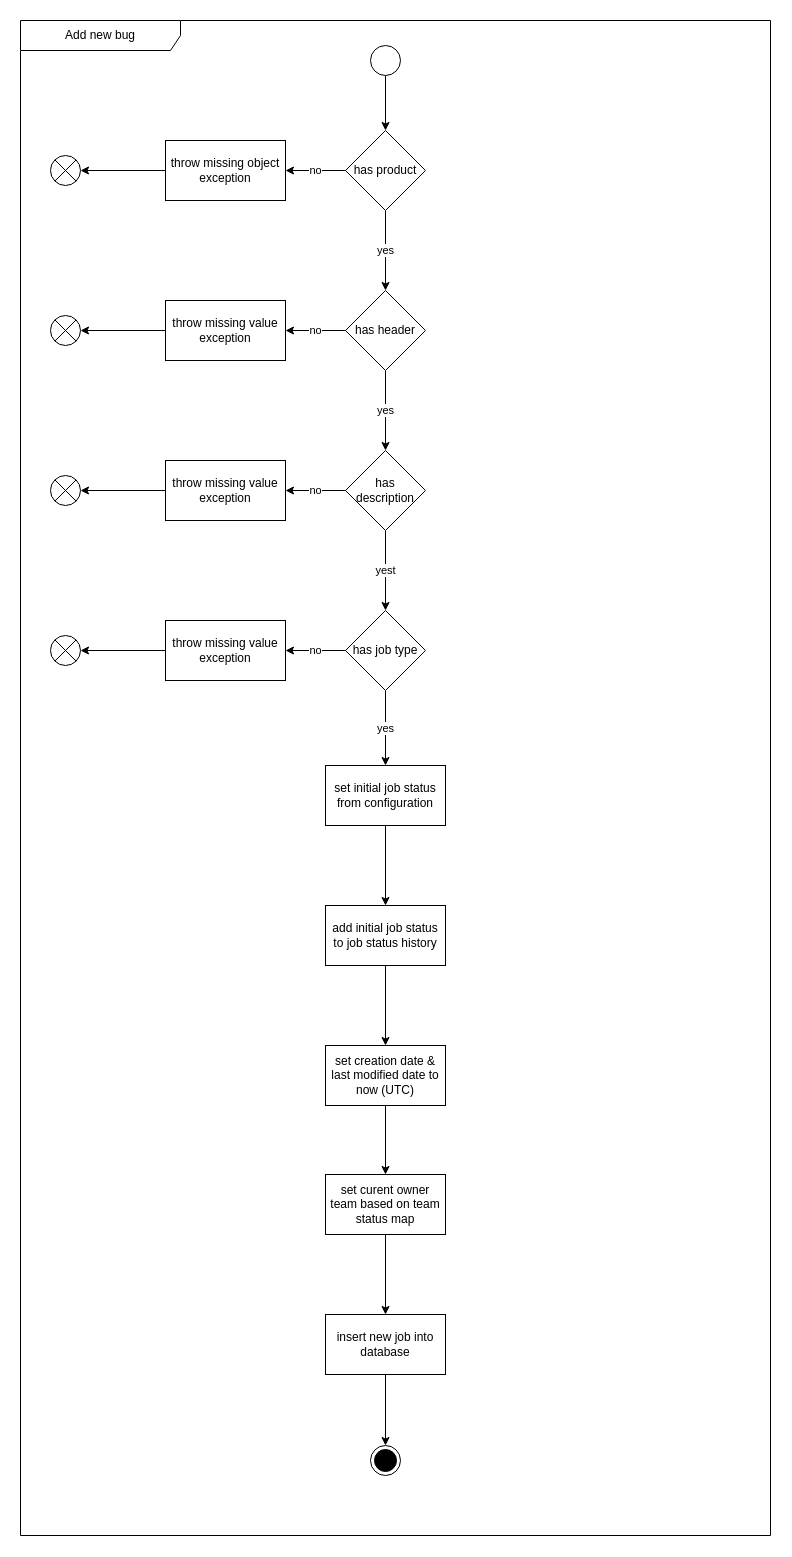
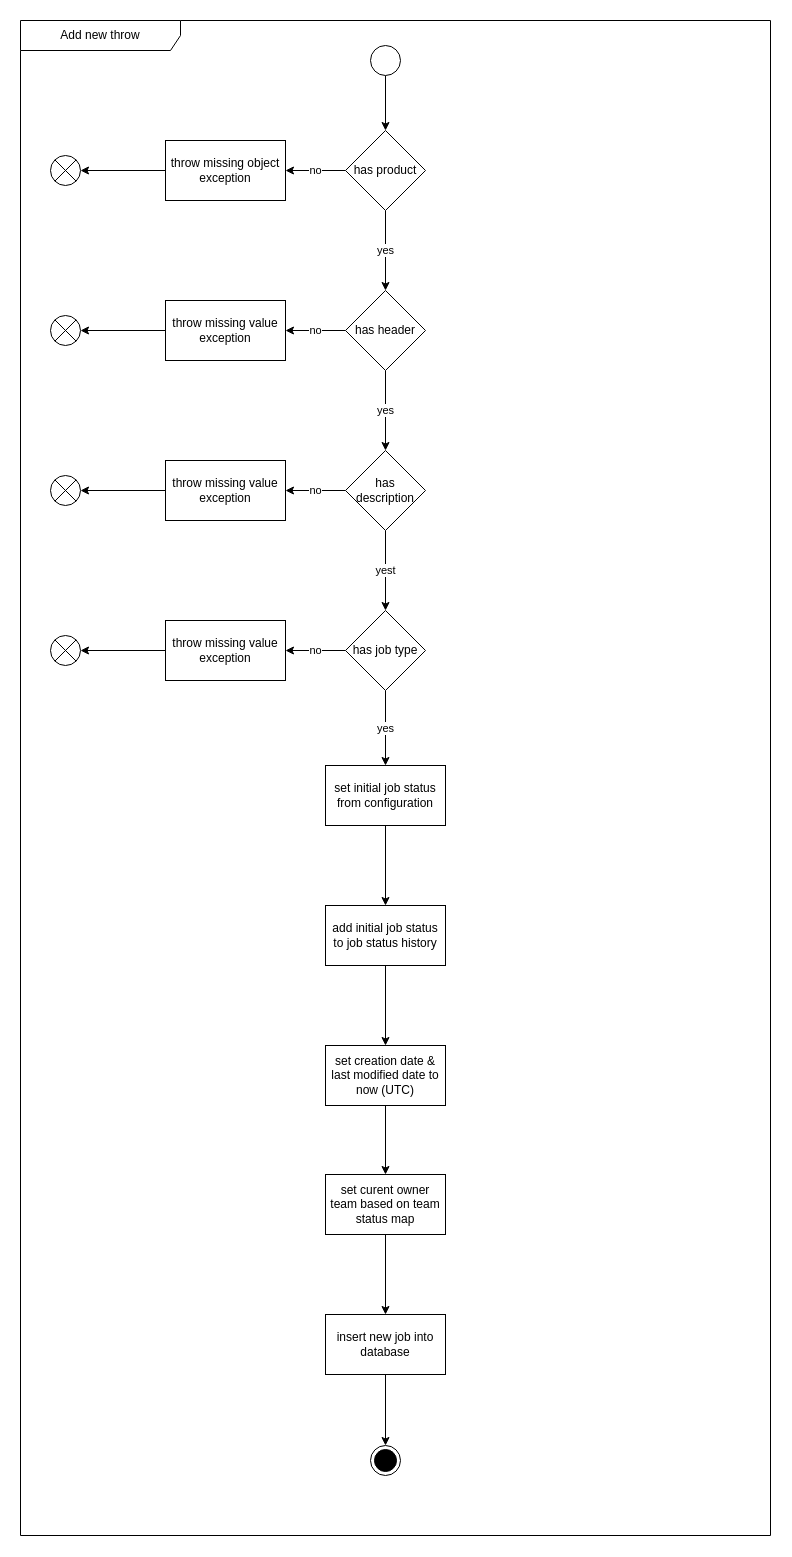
node "Add new bug": label "Add new bug" -> "Add new throw"
